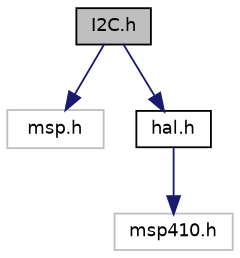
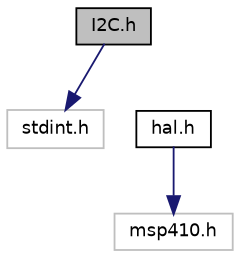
edge "I2C.h" -> "hal.h": removed
node "msp.h": label "msp.h" -> "stdint.h"
